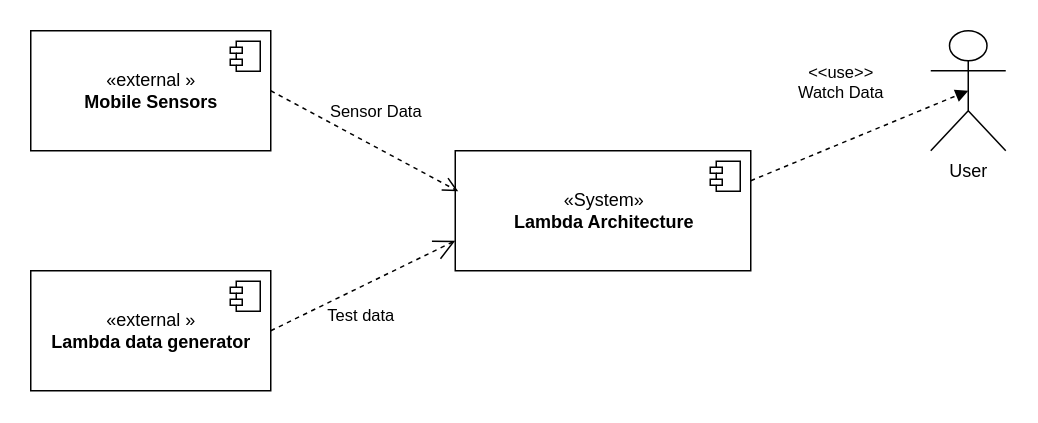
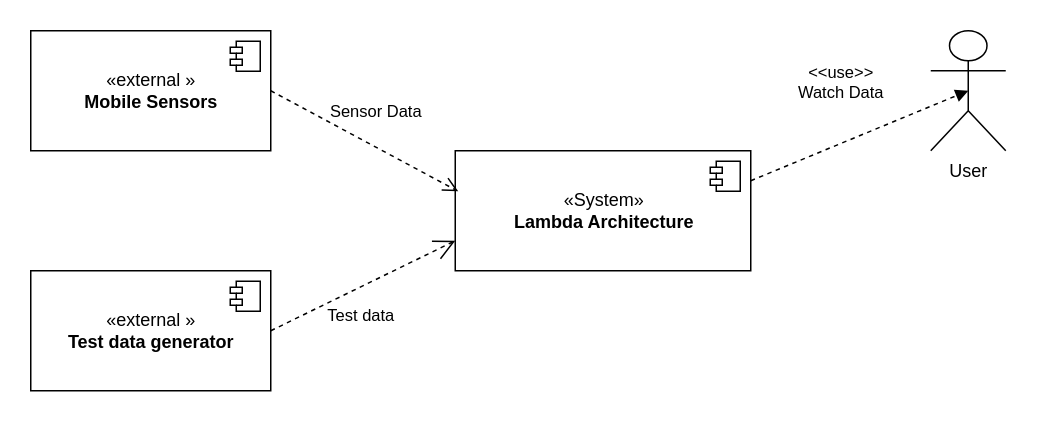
node "«external » Lambda data generator": label "«external » Lambda data generator" -> "«external » Test data generator"
